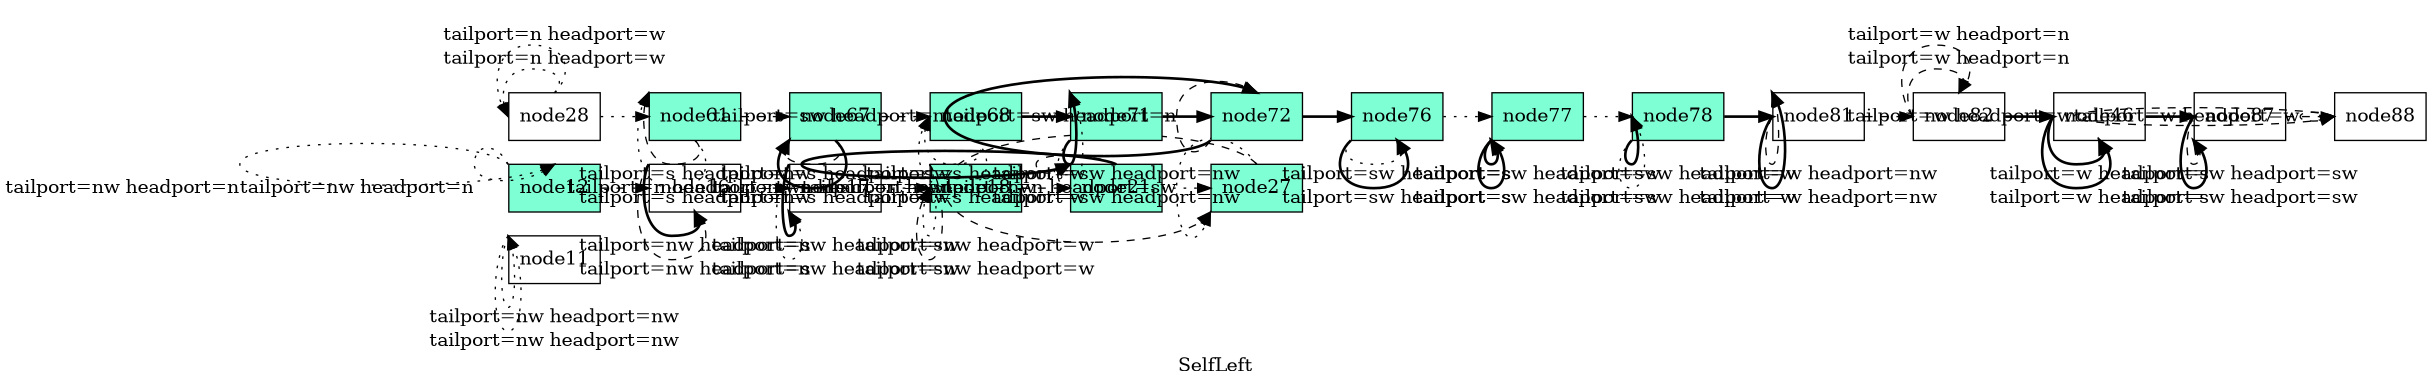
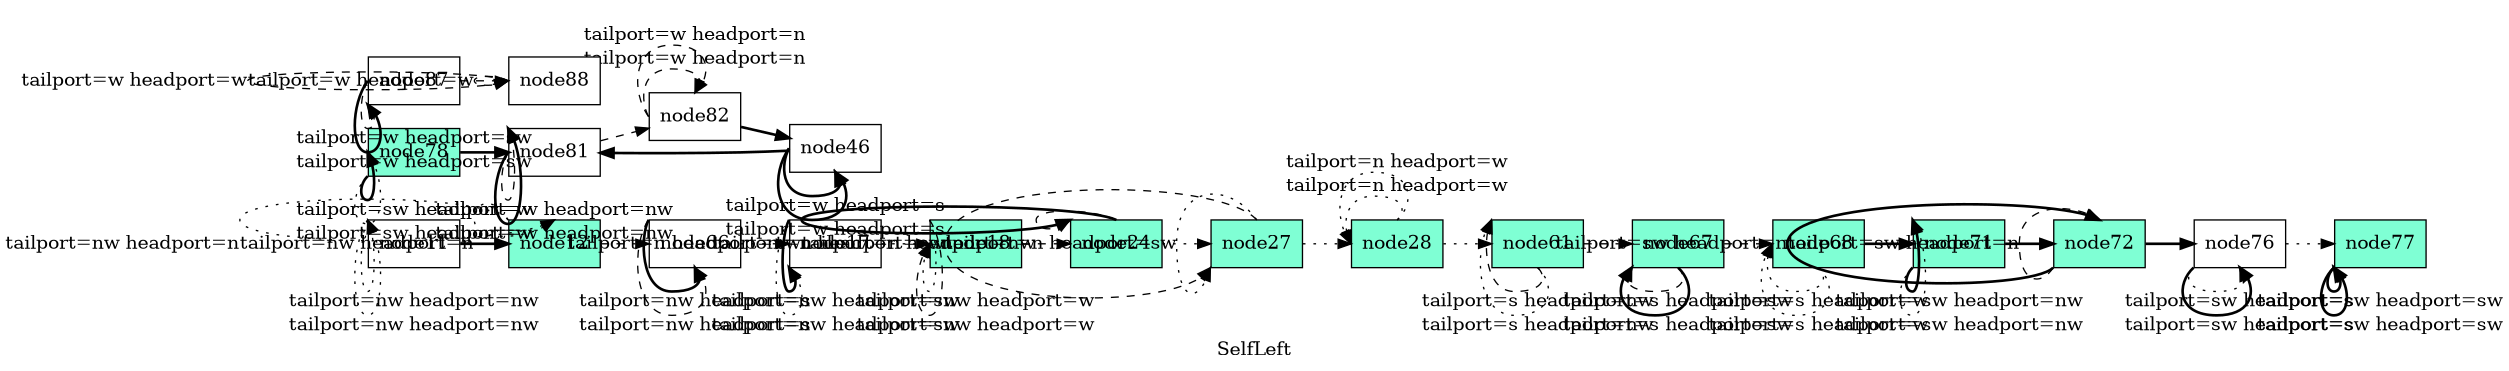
node "node28": fillcolor white -> aquamarine
node "node76": fillcolor aquamarine -> white
edge "node77" -> "node78": removed
edge "node46" -> "node87": now "node46" -> "node81"
node "node16": label "node16" -> "node66"
node "node21": label "node21" -> "node24"
edge "node11" -> "node12": added
edge "node27" -> "node28": added
